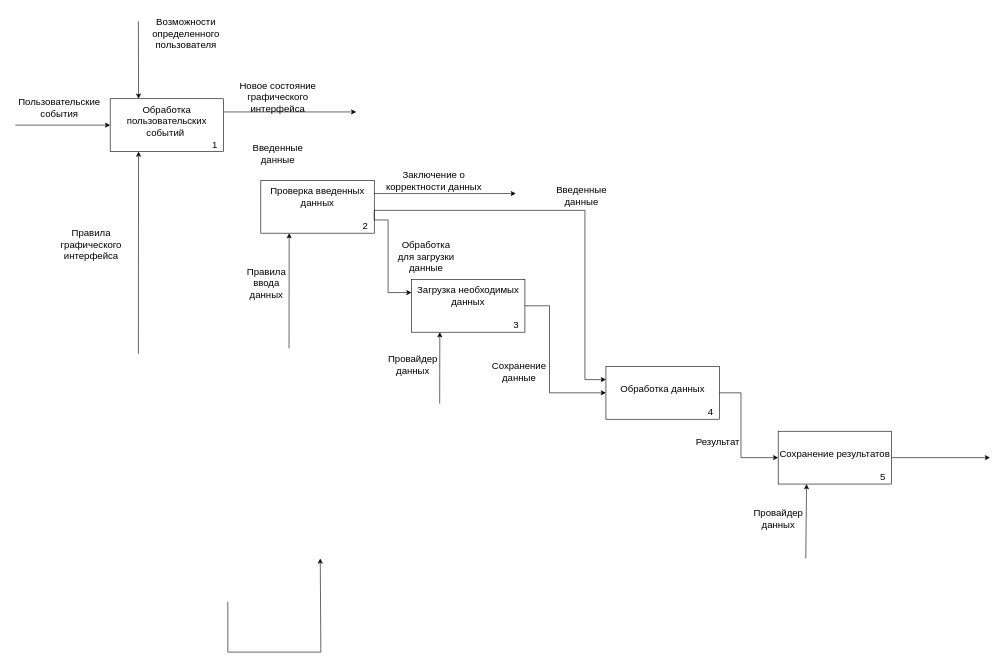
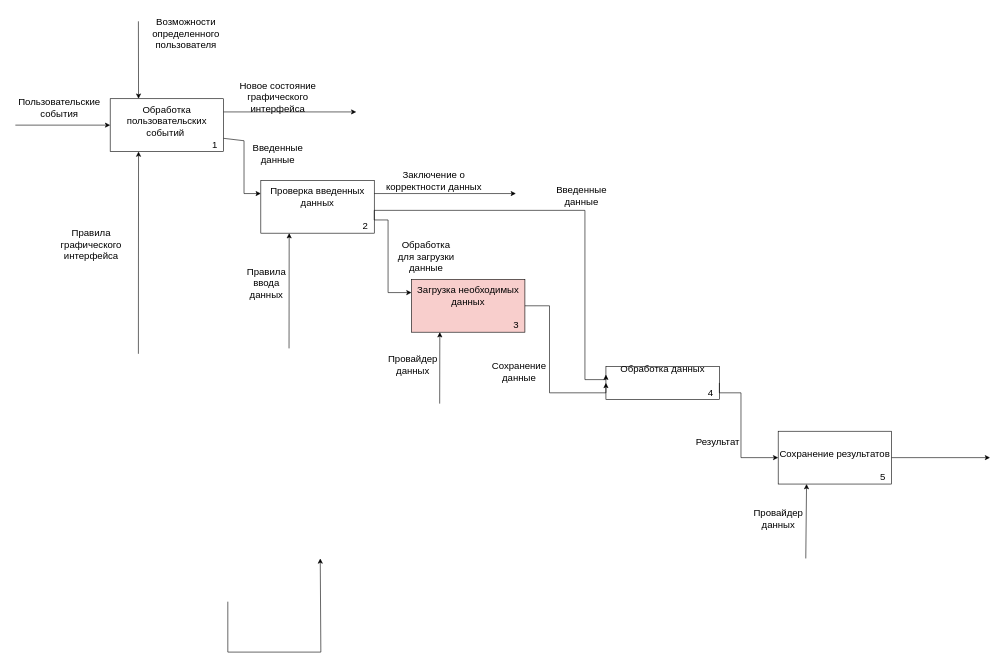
edge "Обработка пользовательских событий 1" -> "Проверка введенных данных 2": added
node "Загрузка необходимых данных 3": fillcolor #ffffff -> #f8cecc
node "Обработка данных 4": size 113x53 -> 113x33
